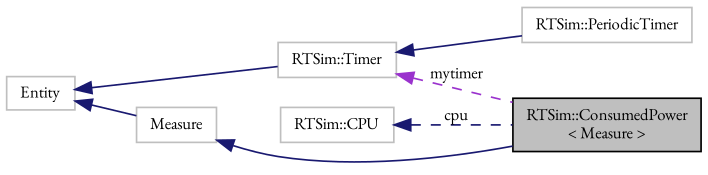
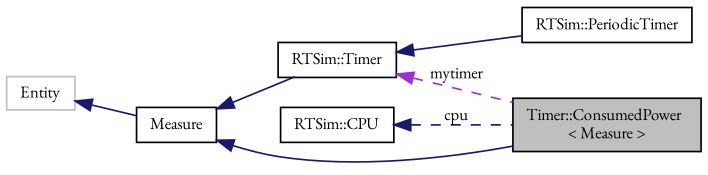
node "RTSim::PeriodicTimer": color grey75 -> black
node "RTSim::Timer": color grey75 -> black
edge "RTSim::Timer" -> "Entity": now "RTSim::Timer" -> "Measure"
node "Measure": color grey75 -> black
node "RTSim::CPU": color grey75 -> black
node "RTSim::ConsumedPower < Measure >": label "RTSim::ConsumedPower < Measure >" -> "Timer::ConsumedPower < Measure >"
